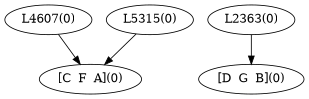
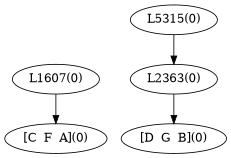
node "L4607(0)": label "L4607(0)" -> "L1607(0)"
edge "L5315(0)" -> "[C  F  A](0)": now "L5315(0)" -> "L2363(0)"
